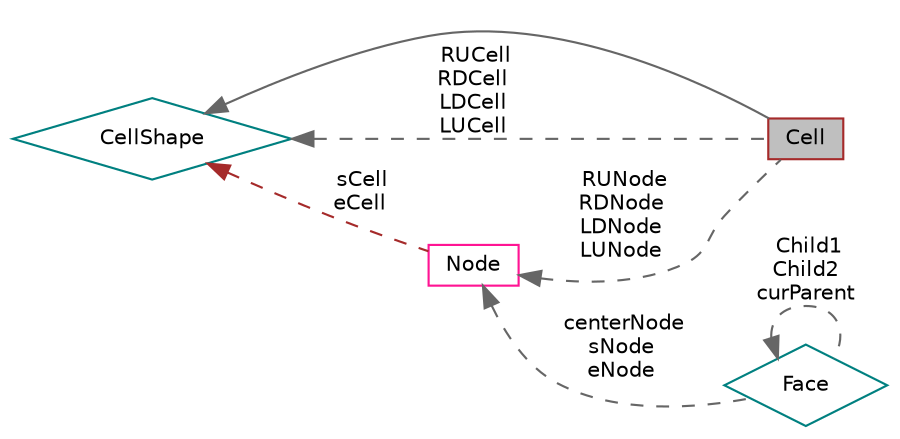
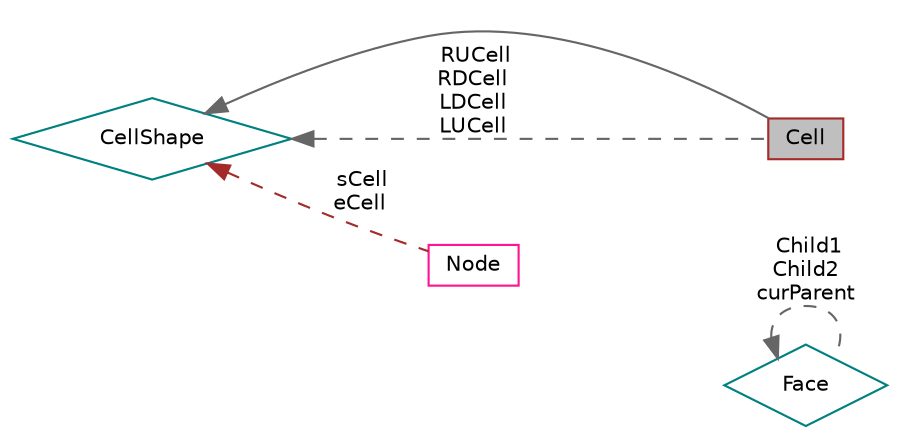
edge "Cell" -> "Node": removed, label "RUNode RDNode LDNode LUNode"
edge "Face" -> "Node": removed, label "centerNode sNode eNode"
